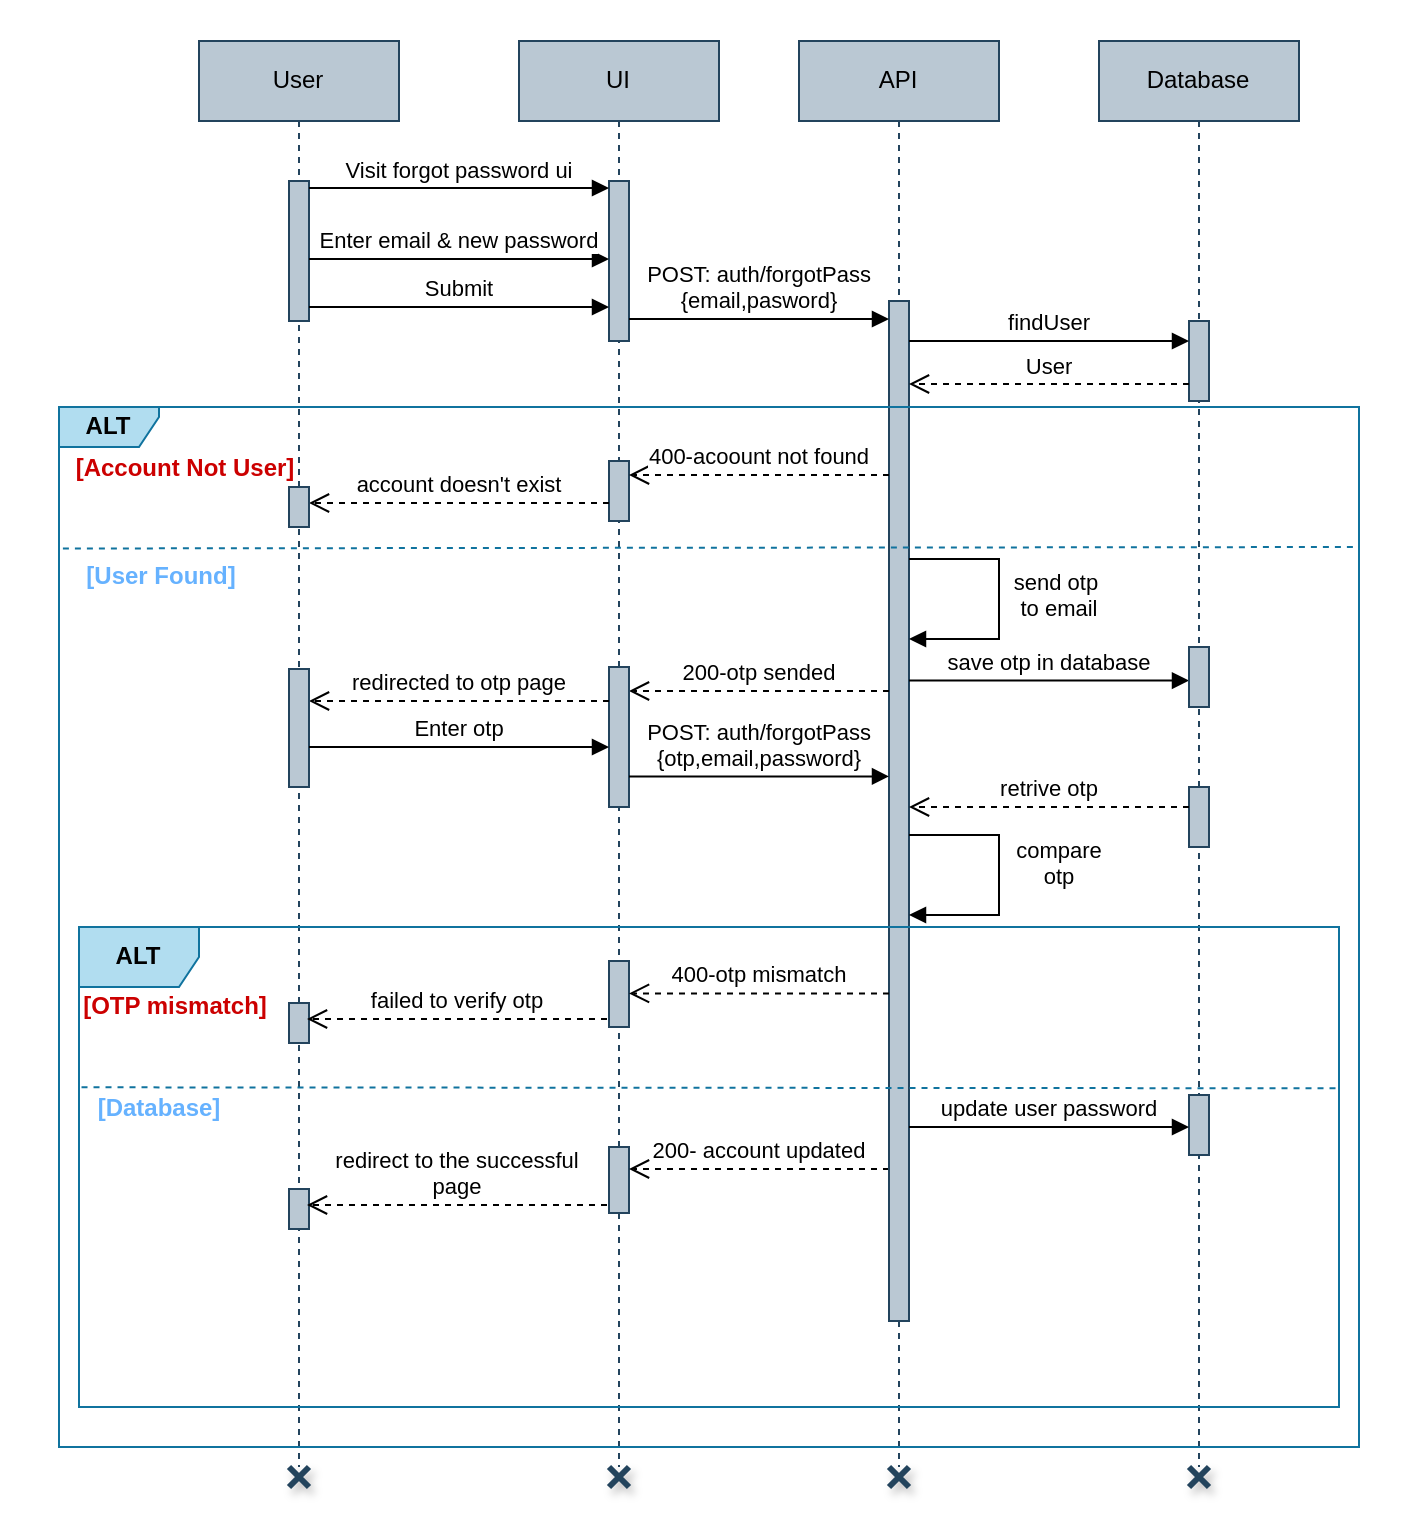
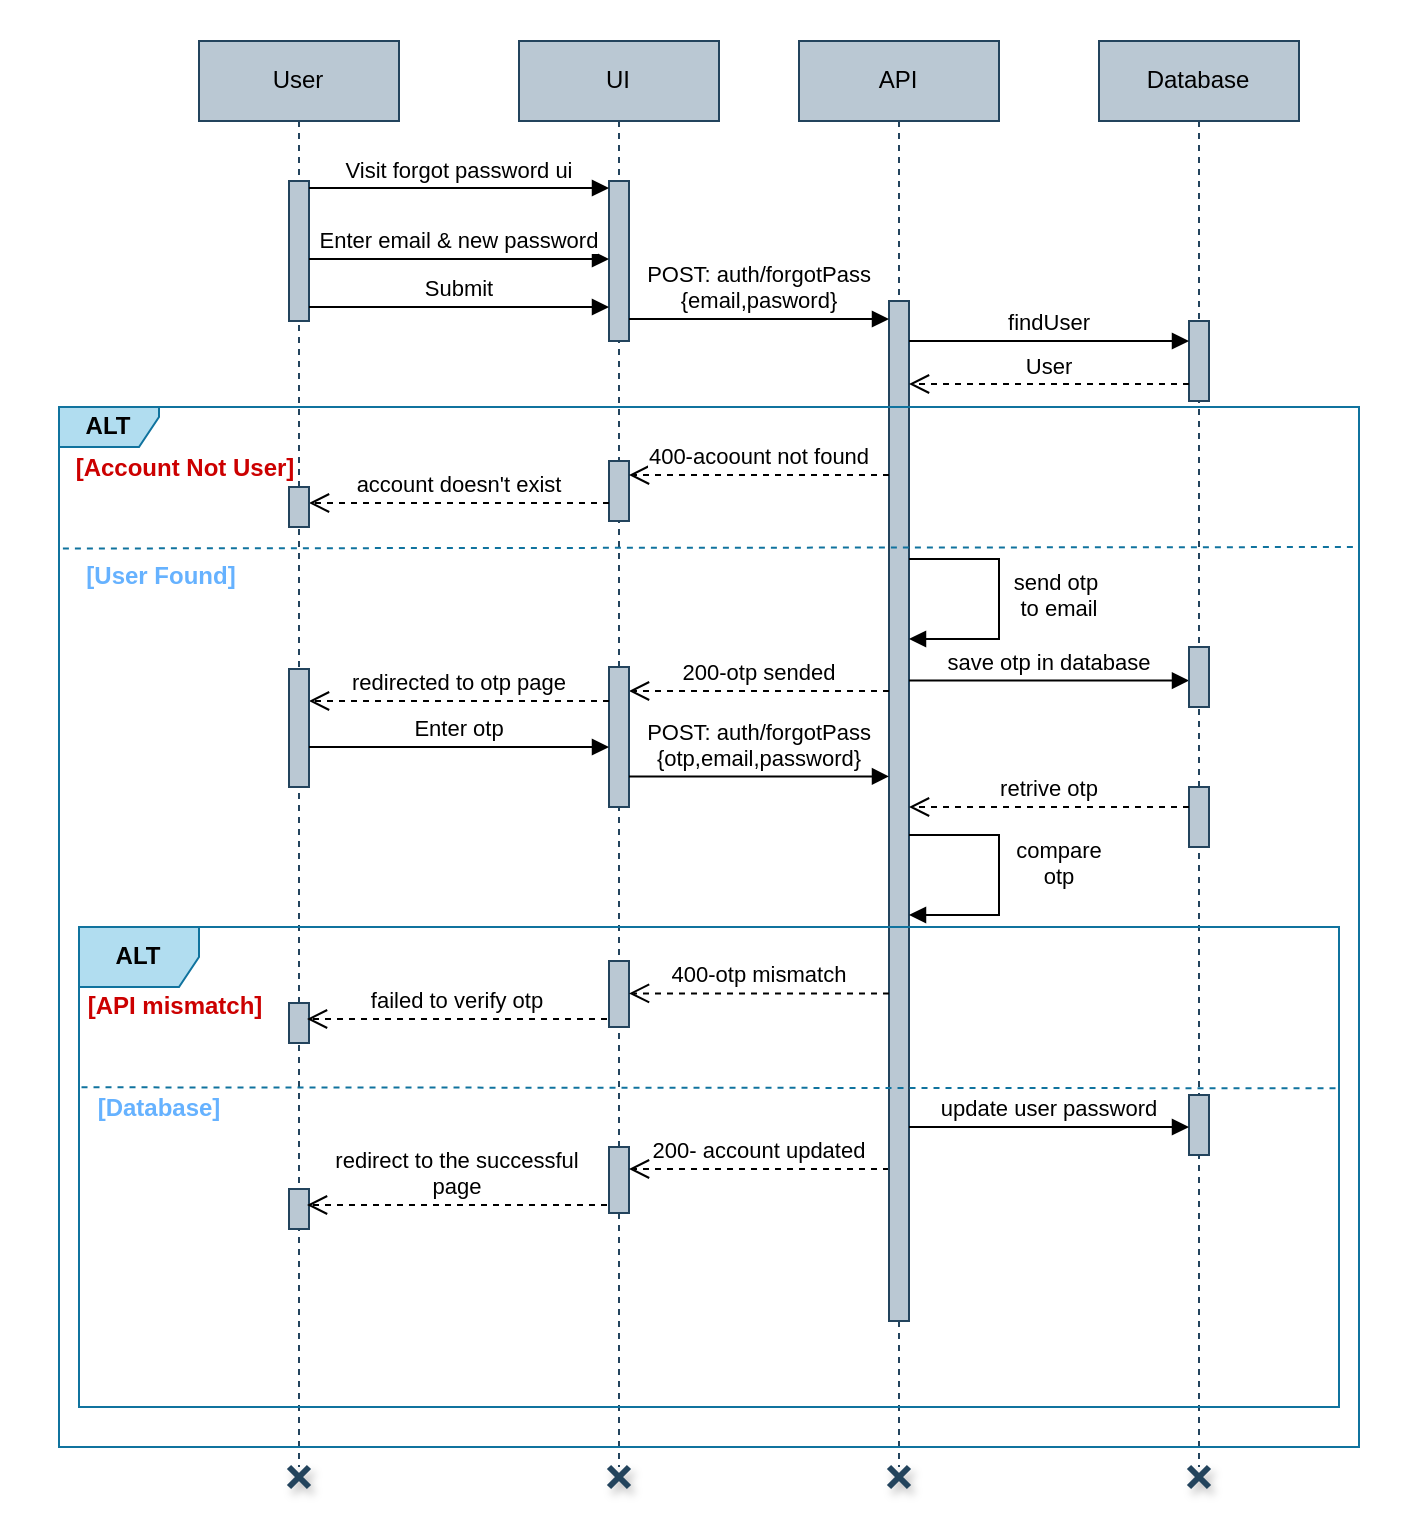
node "[OTP mismatch]": label "[OTP mismatch]" -> "[API mismatch]"
